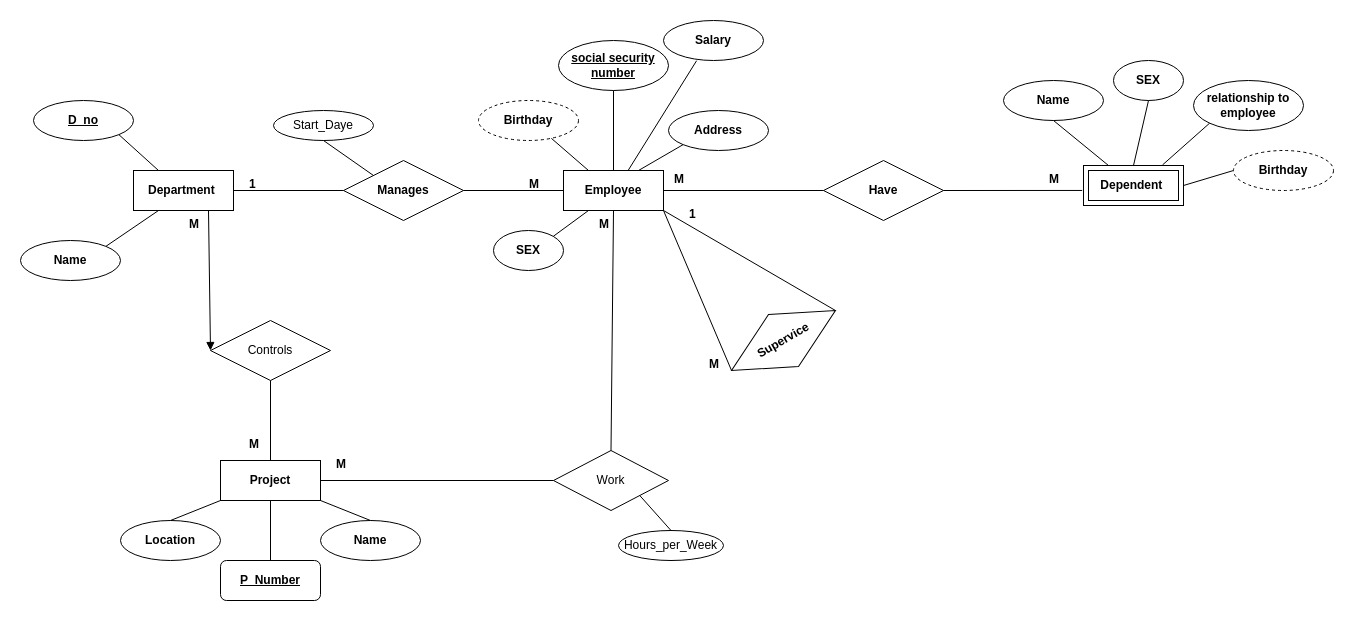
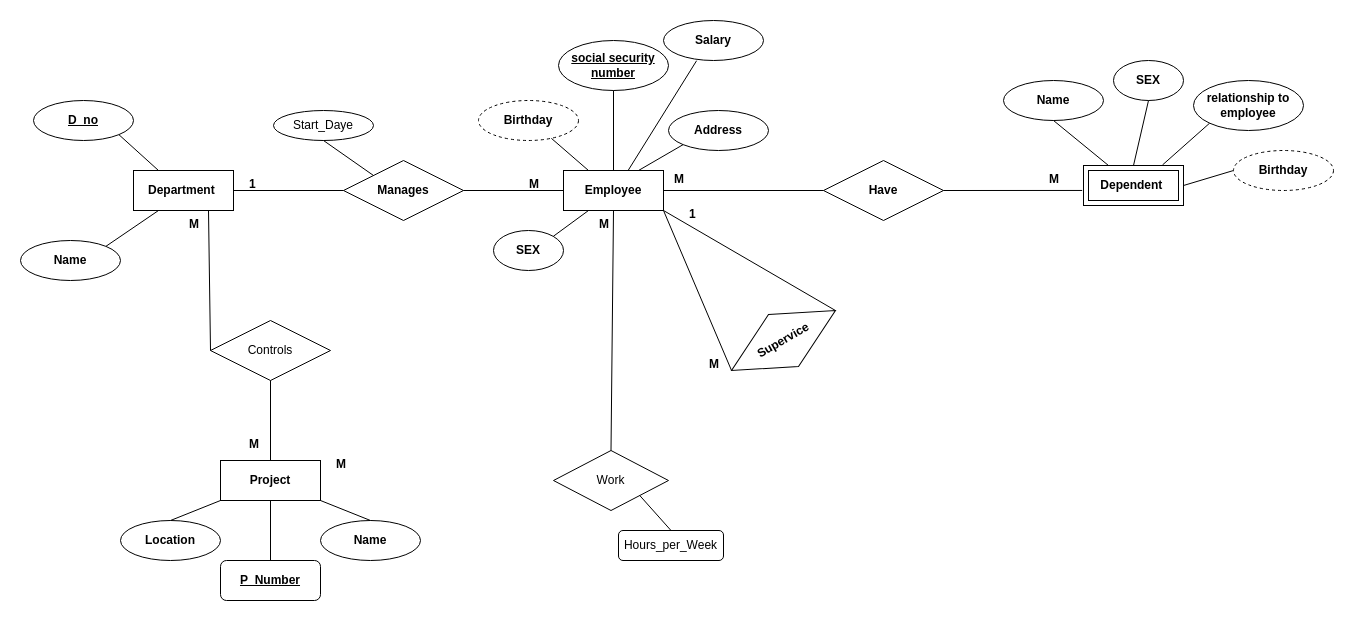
edge "Department" -> "Controls": arrowhead block -> none
edge "Project" -- "Work": removed
node "Hours_per_Week": shape ellipse -> rounded rectangle
